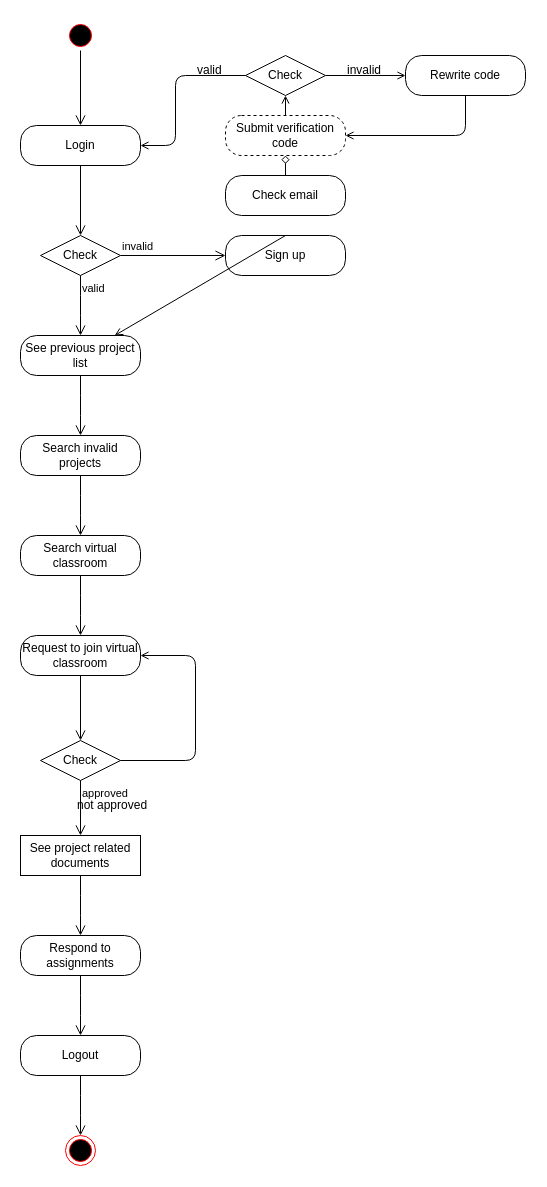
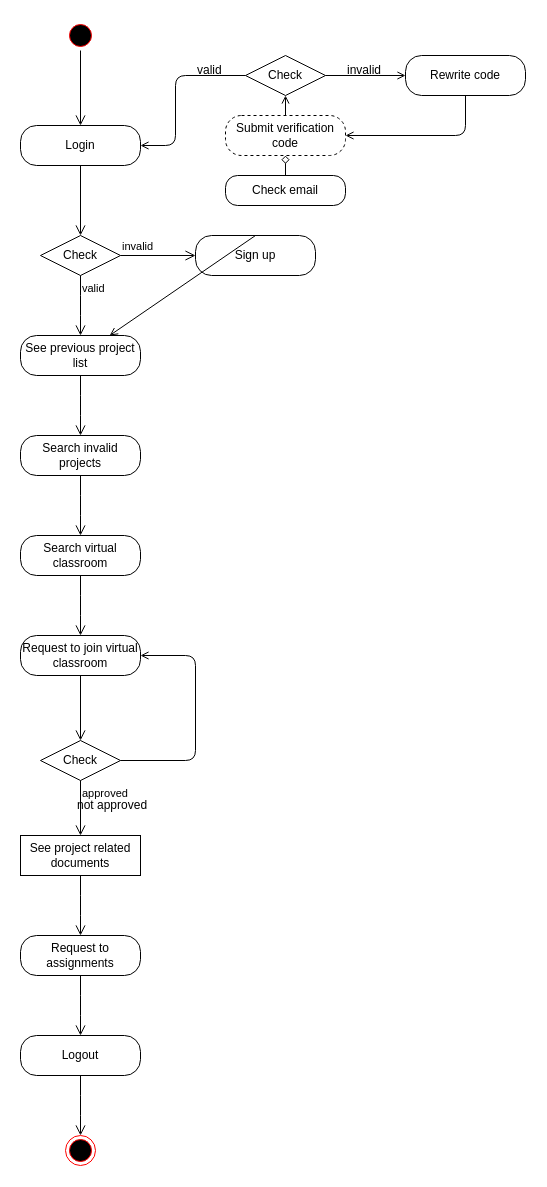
node "Check email": size 120x40 -> 120x30
node "Sign up": moved (286, 256) -> (256, 256)
node "Respond to assignments": label "Respond to assignments" -> "Request to assignments"
